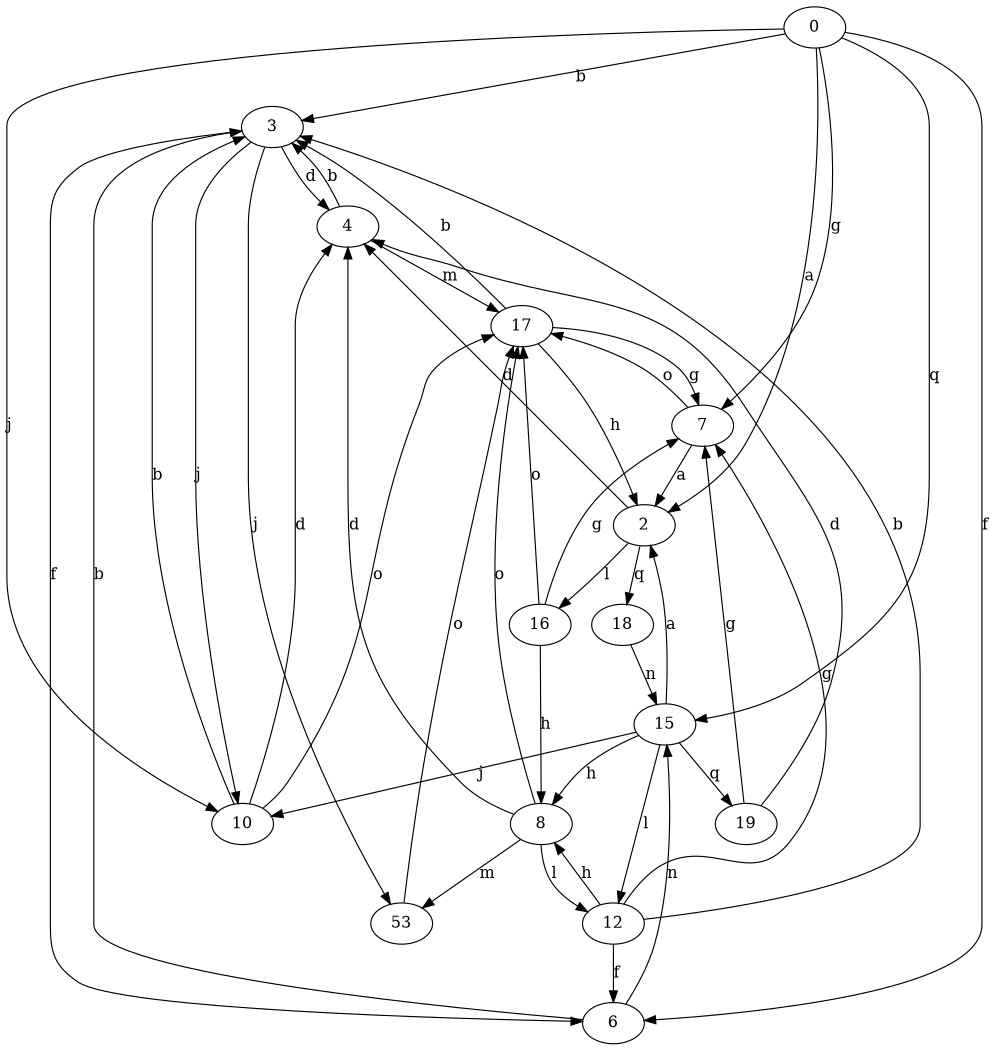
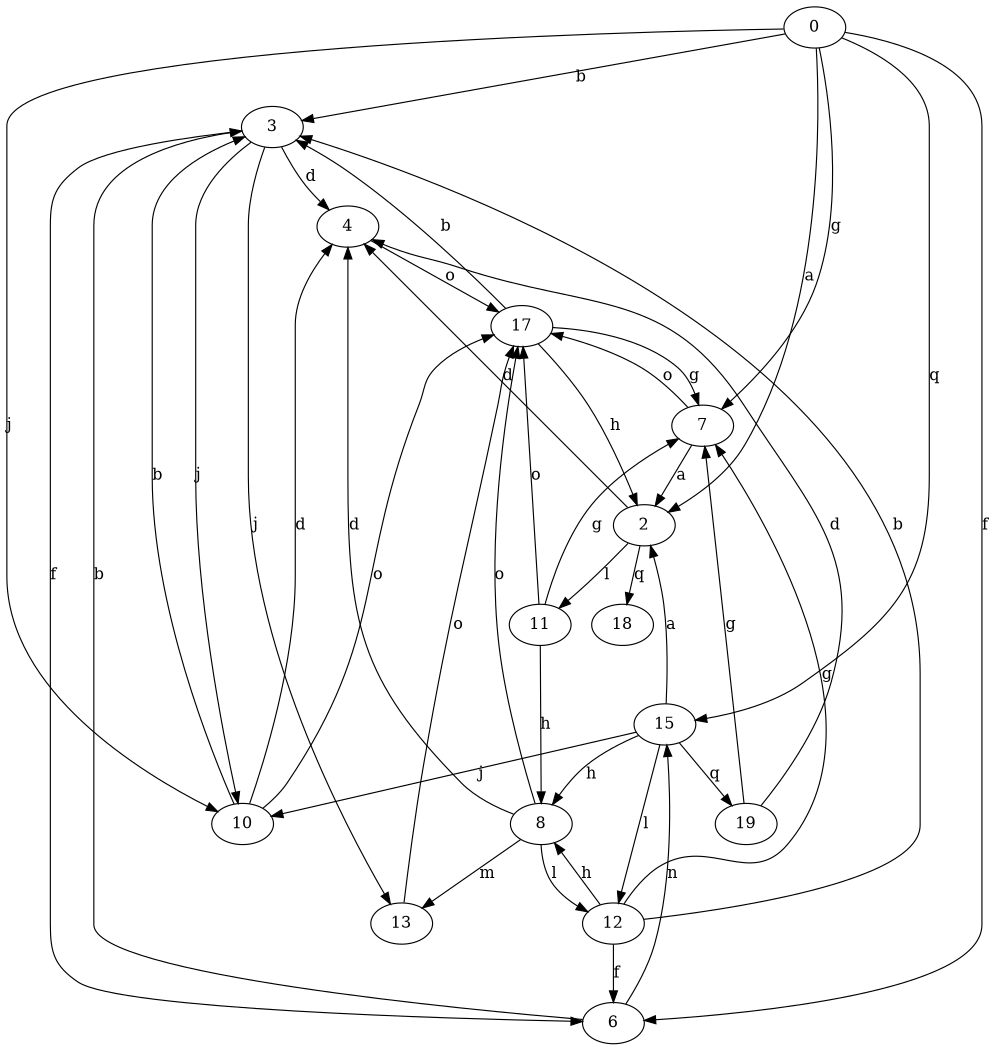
edge "4" -> "3": removed, label "b"
edge "4" -> "17": label "m" -> "o"
node "16": label "16" -> "11"
edge "18" -> "15": removed, label "n"
node "53": label "53" -> "13"
